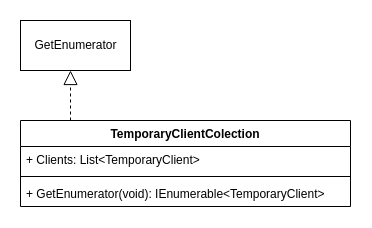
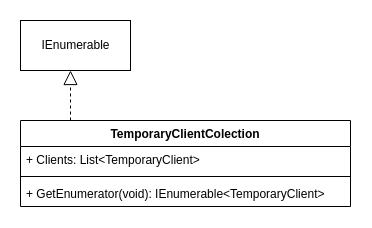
node "GetEnumerator": label "GetEnumerator" -> "IEnumerable"
